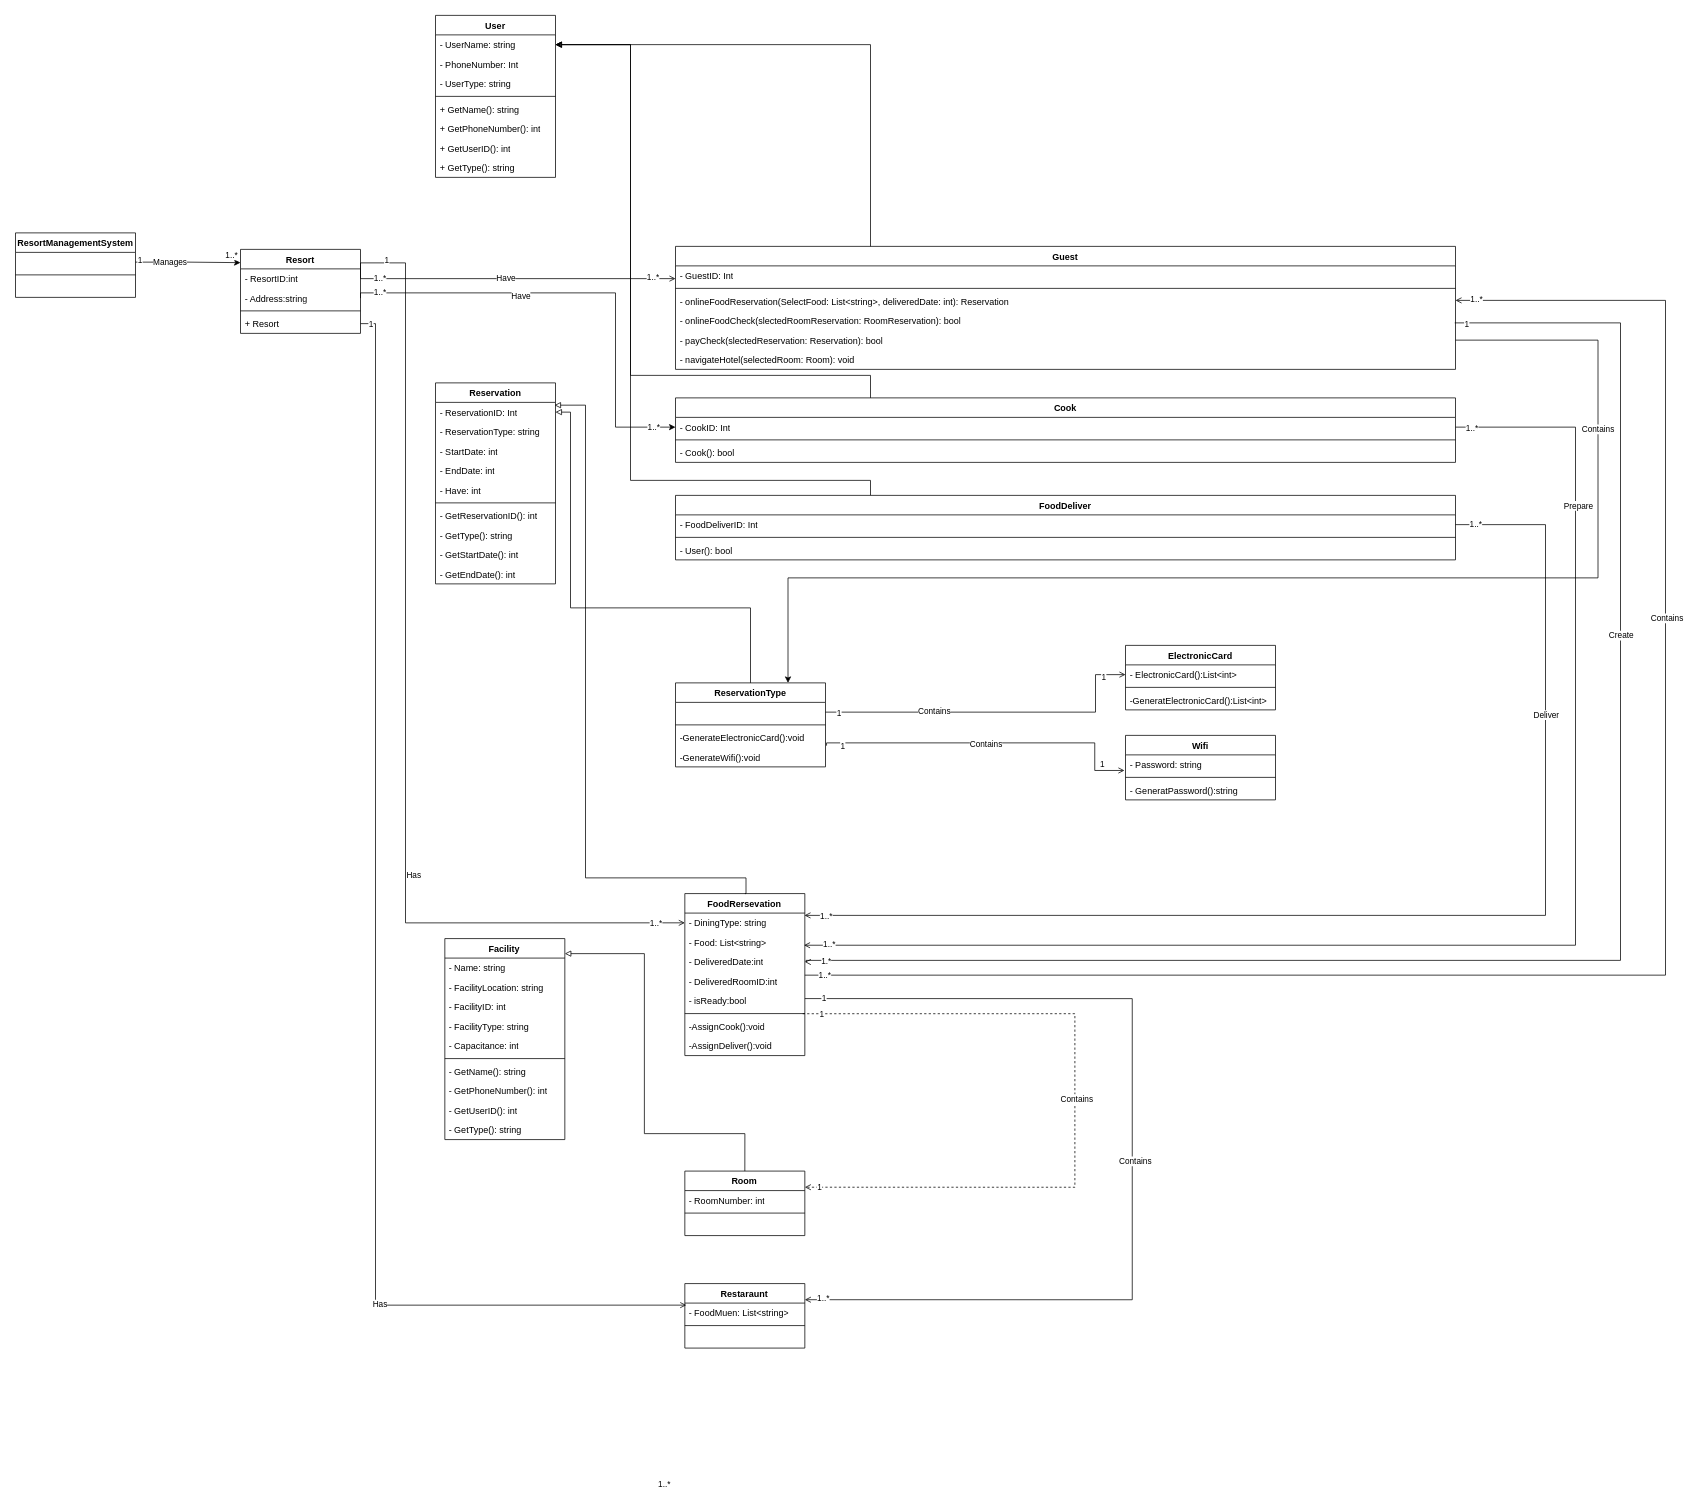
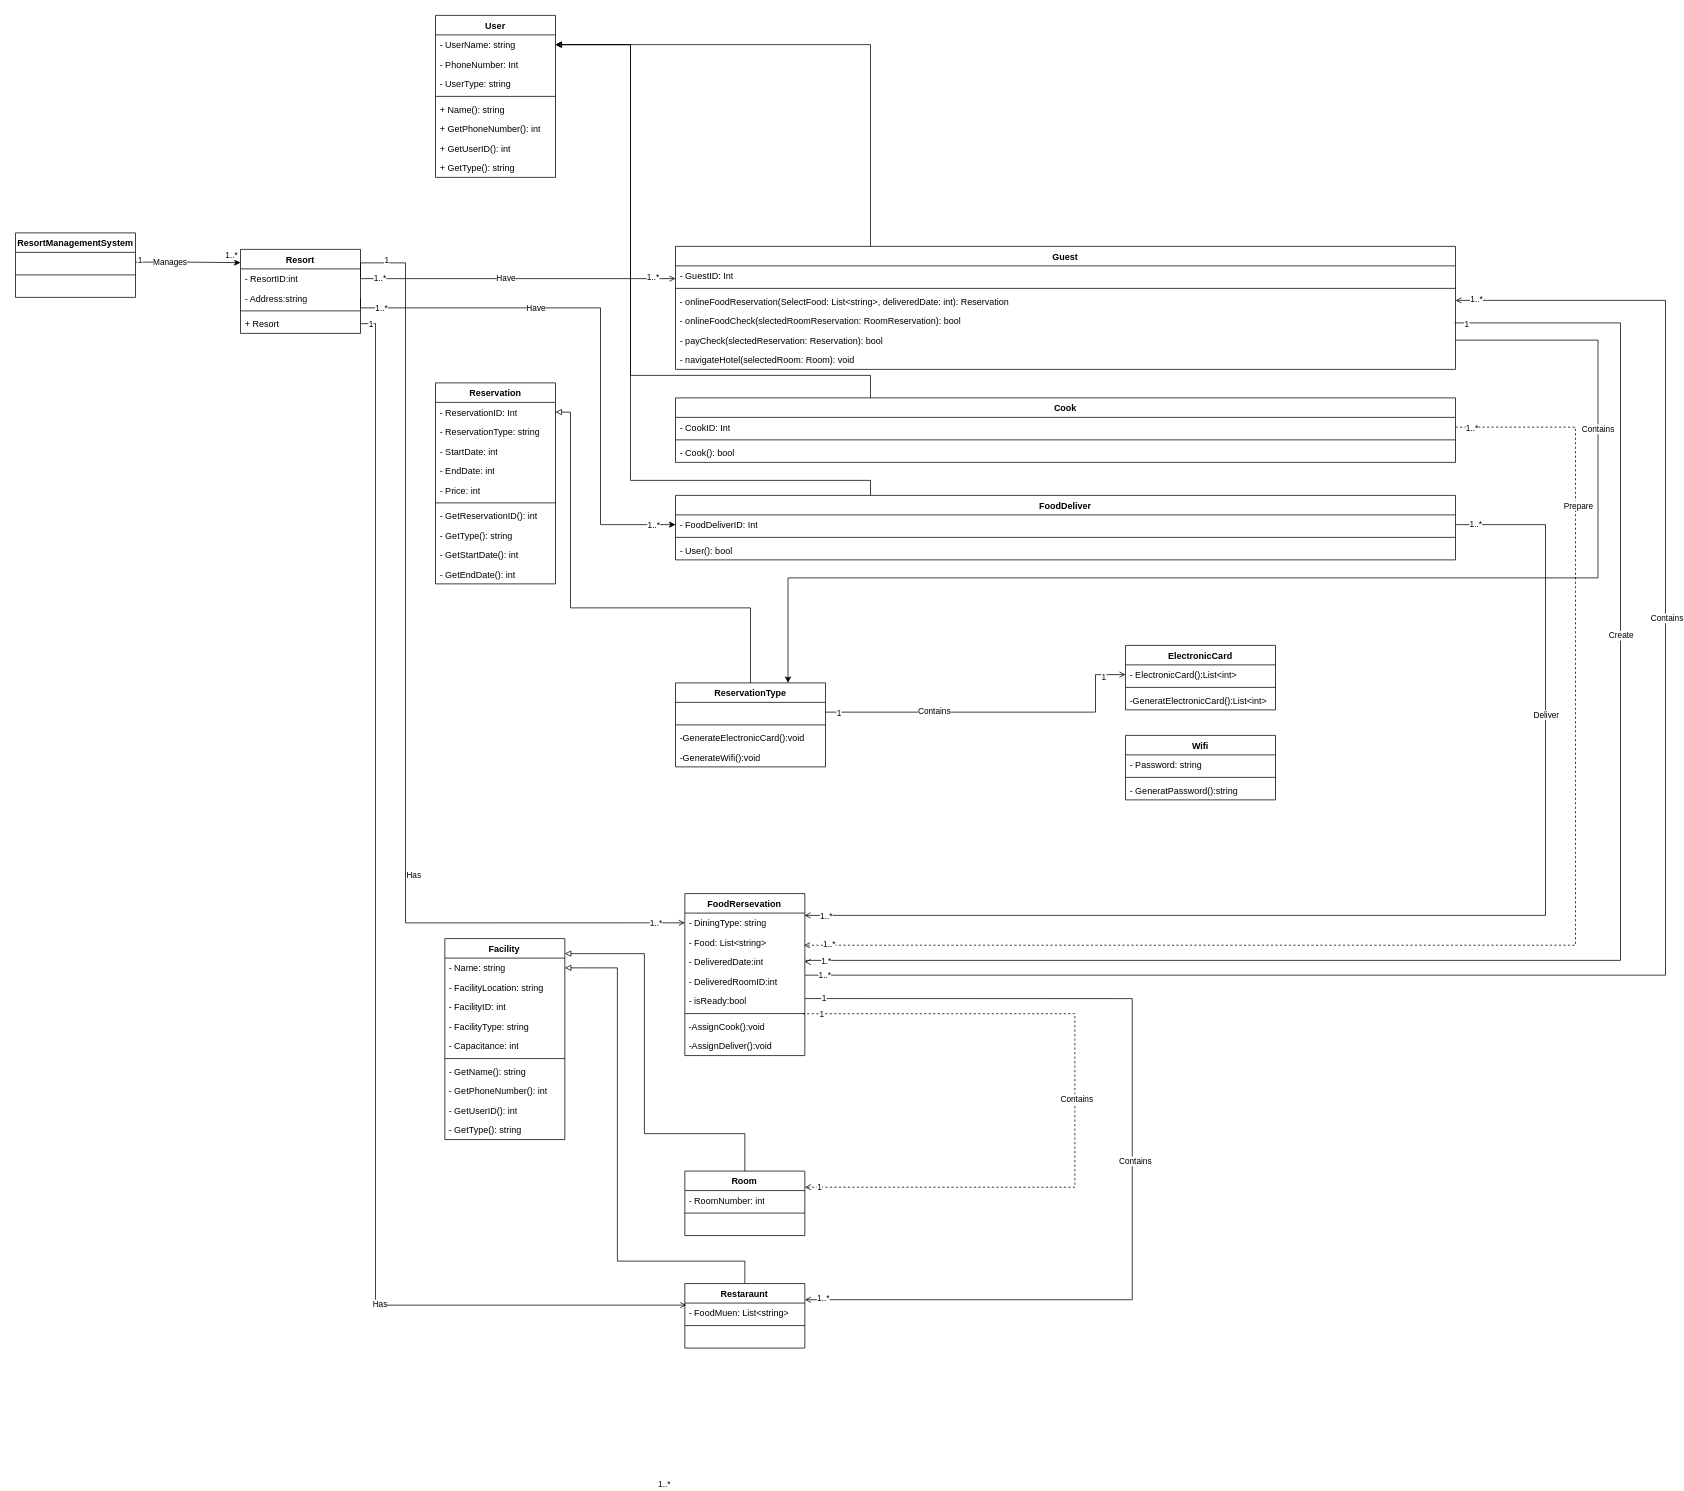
node "+ GetName(): string": label "+ GetName(): string" -> "+ Name(): string"
edge "- Address:string" -> "- CookID: Int": removed, labels "1..*", "Have", "1..*"
edge "- Address:string" -> "- FoodDeliverID: Int": added, labels "1..*", "Have", "1..*"
node "- Have: int": label "- Have: int" -> "- Price: int"
edge "FoodRersevation" -> "Reservation": removed
edge "-GenerateWifi():void" -> "- Password: string": removed, labels "1", "Contains", "1"
edge "- CookID: Int" -> "- Food: List<string>": style solid -> dashed
edge "Restaraunt" -> "- Name: string": added
